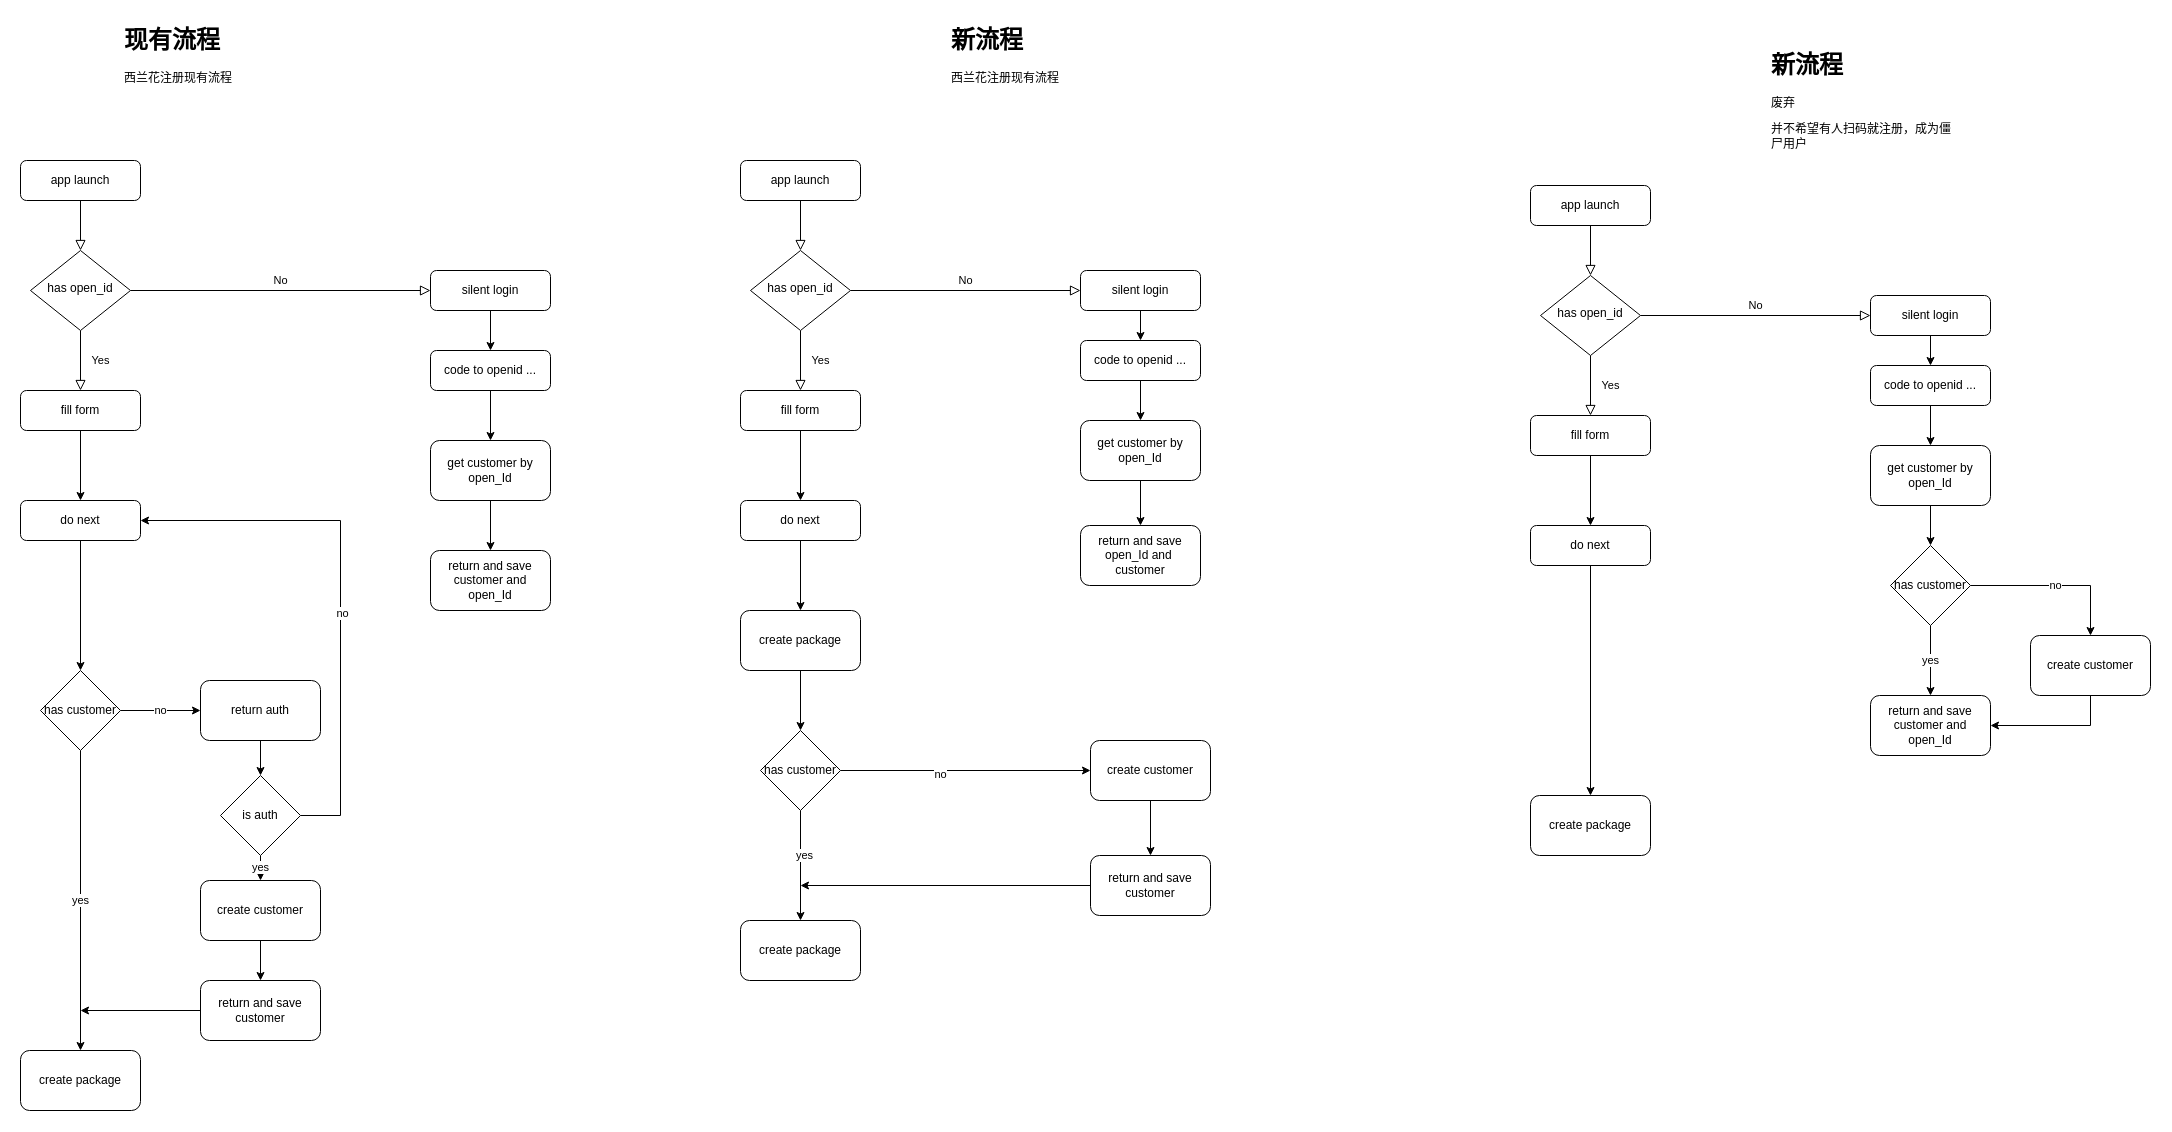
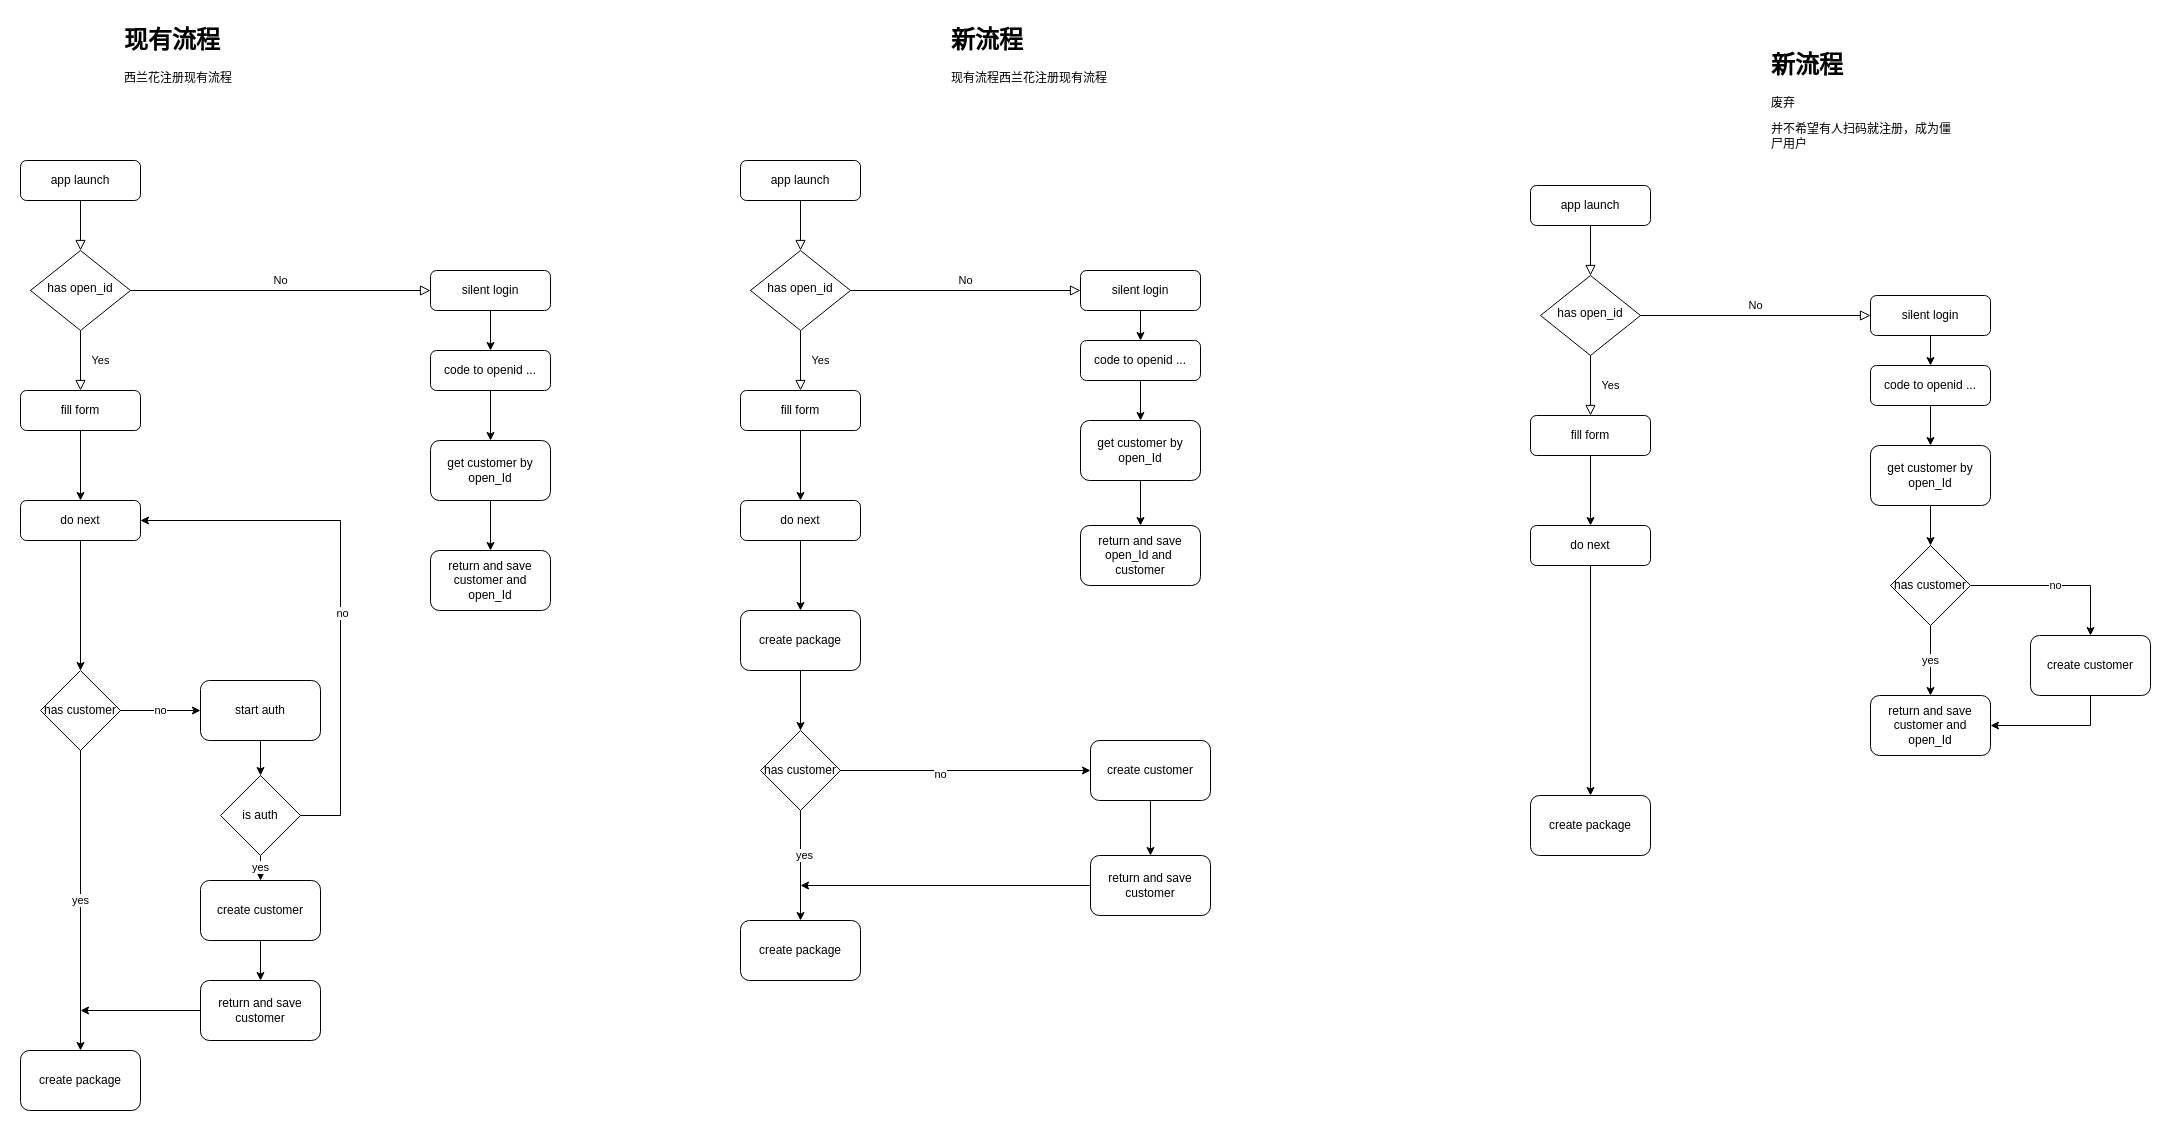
node "新流程西兰花注册现有流程": label "新流程西兰花注册现有流程" -> "新流程现有流程西兰花注册现有流程"
node "return auth": label "return auth" -> "start auth"
